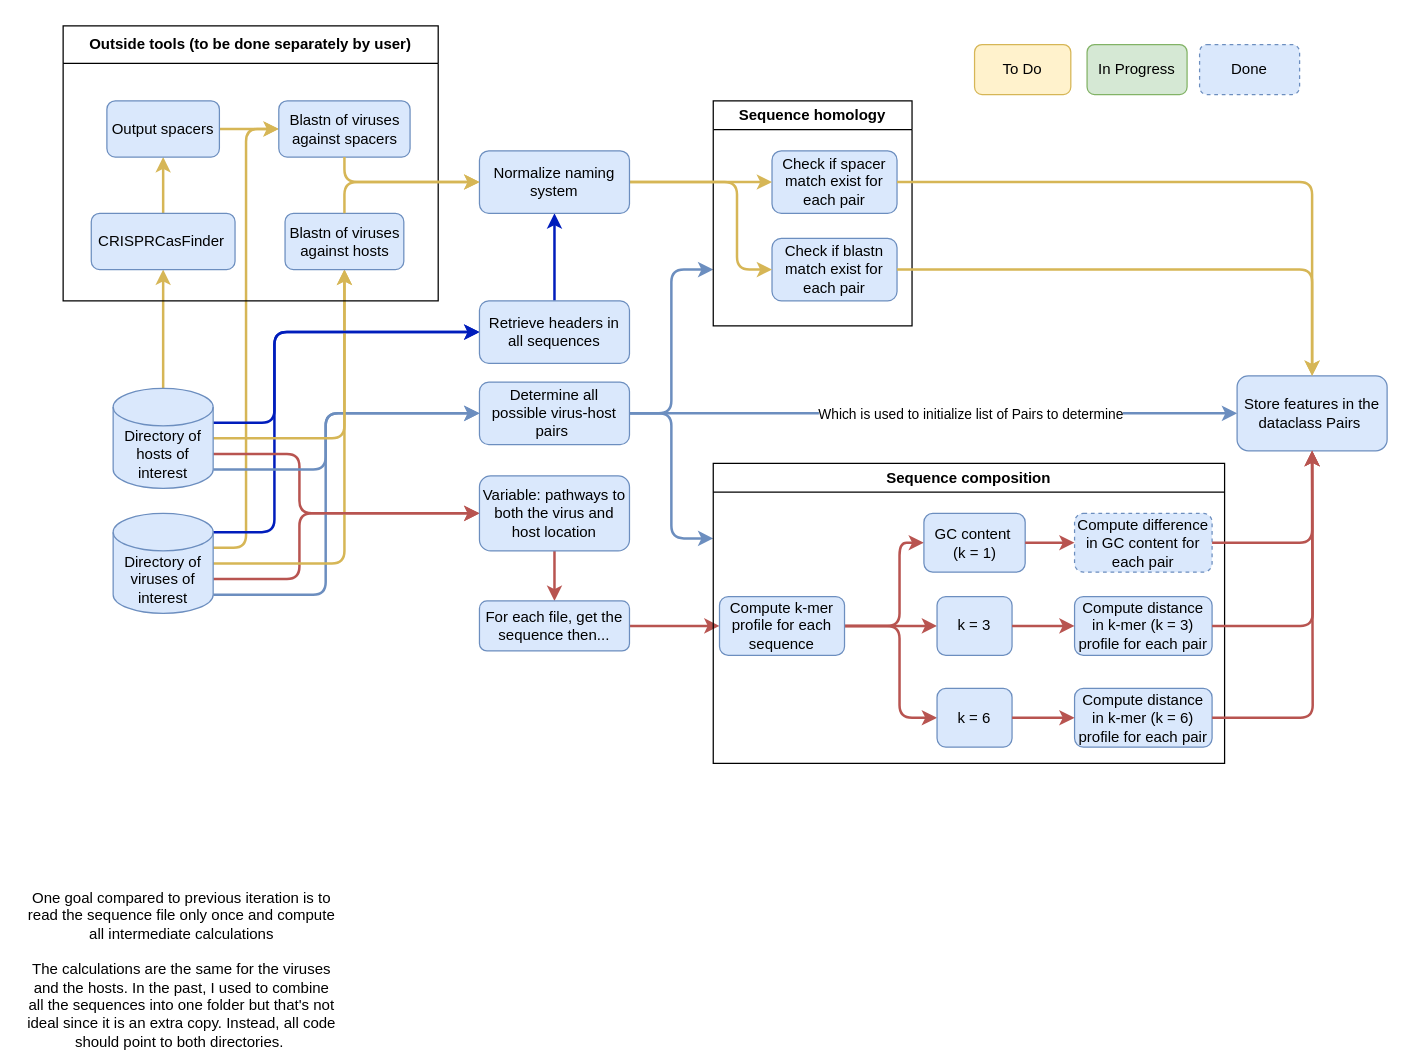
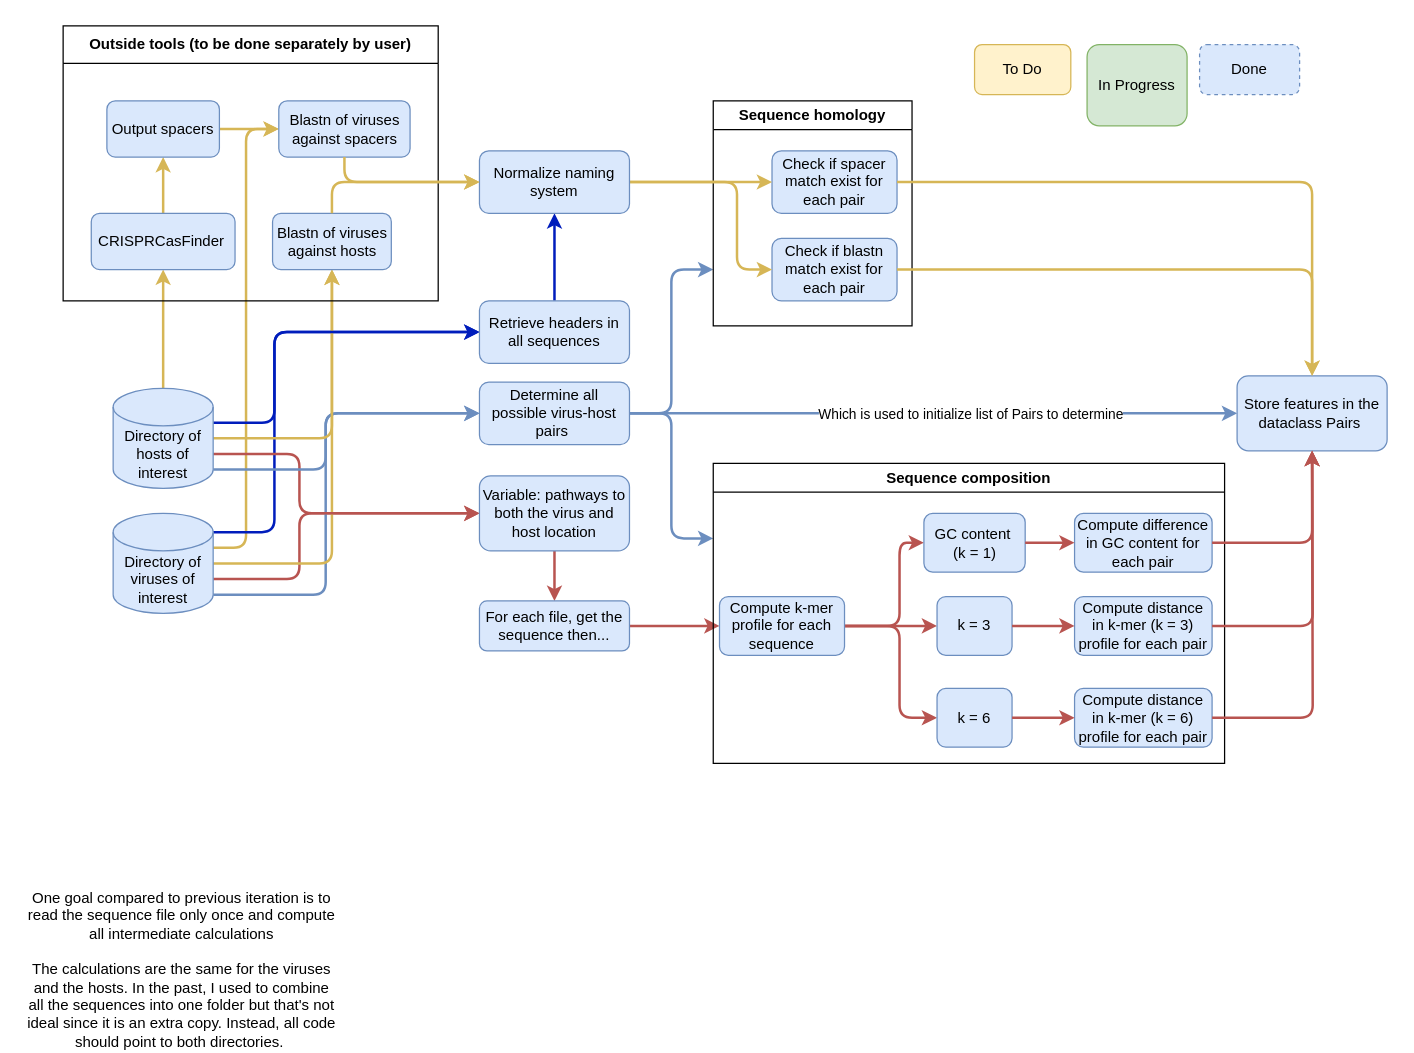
node "In Progress": size 100x50 -> 100x81
node "Blastn of viruses against hosts": moved (344, 241) -> (332, 241)
node "Compute difference in GC content for each pair": style dashed -> solid
